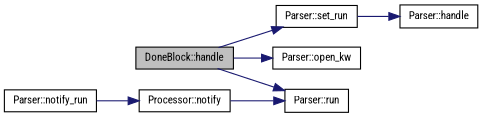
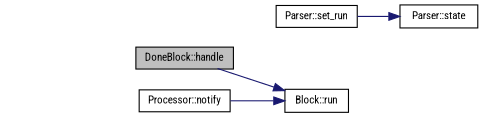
node "Parser::handle": label "Parser::handle" -> "Parser::state"
edge "DoneBlock::handle" -> "Parser::set_run": removed
node "Parser::open_kw": removed
node "Parser::notify_run": removed
node "Parser::run": label "Parser::run" -> "Block::run"
